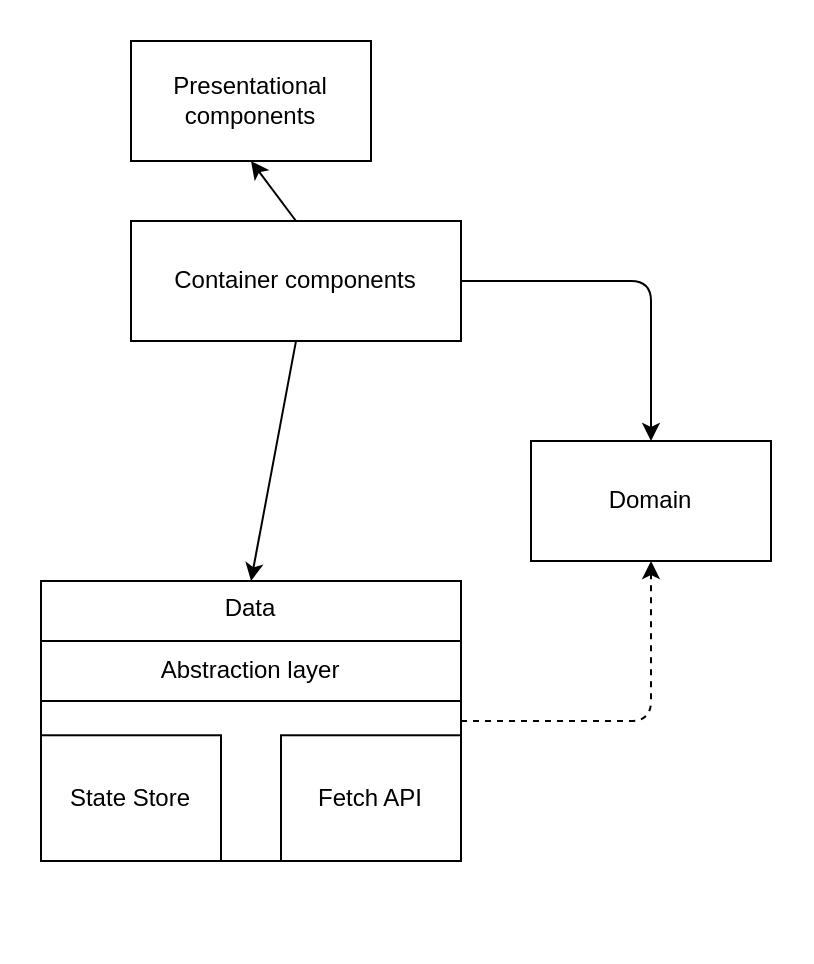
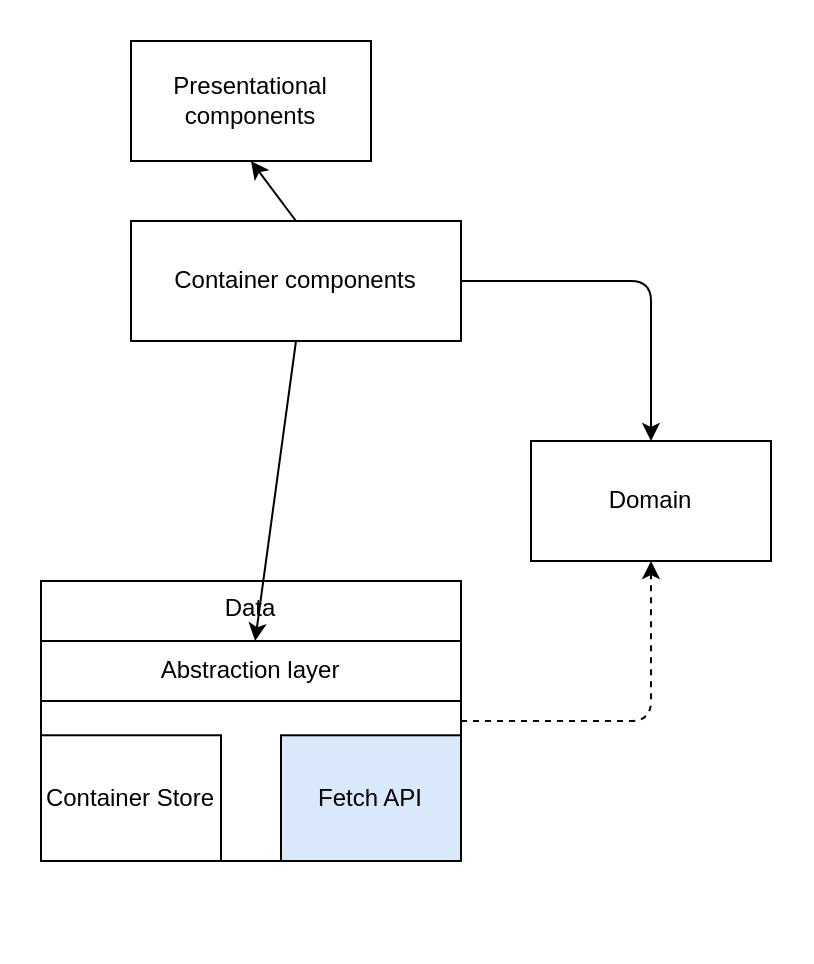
edge "Container components" -> "Data": now "Container components" -> "Abstraction layer"
node "Fetch API": fillcolor #ffffff -> #dae8fc
node "State Store": label "State Store" -> "Container Store"
